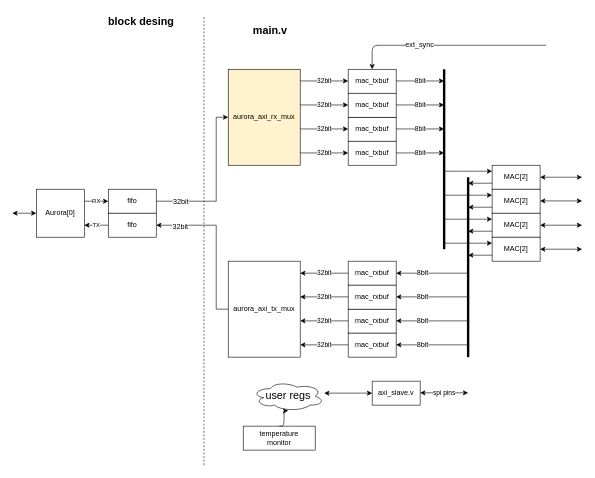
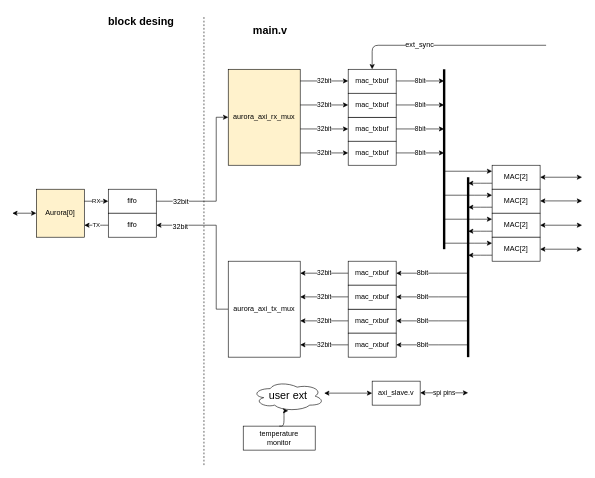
node "Aurora[0]": fillcolor #ffffff -> #fff2cc
node "user regs": label "user regs" -> "user ext"
